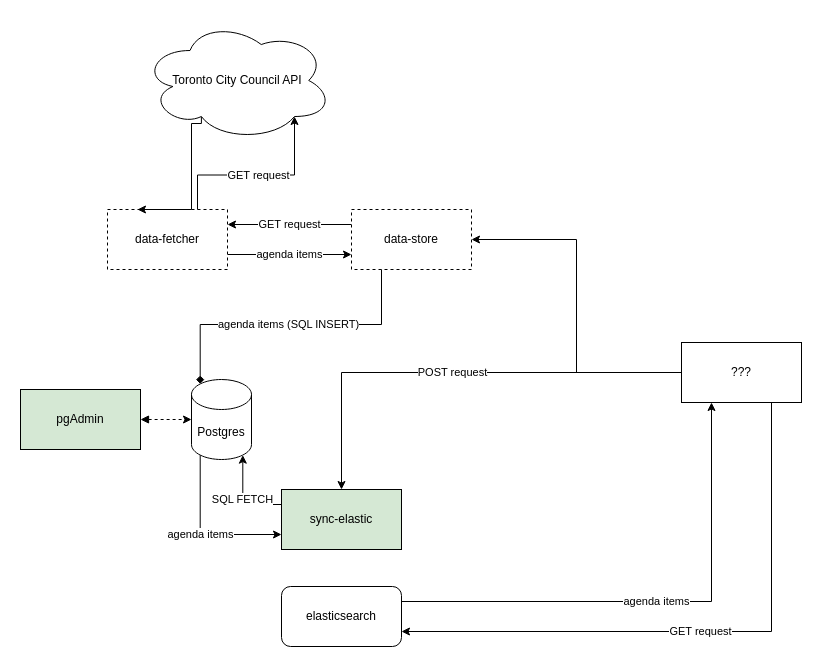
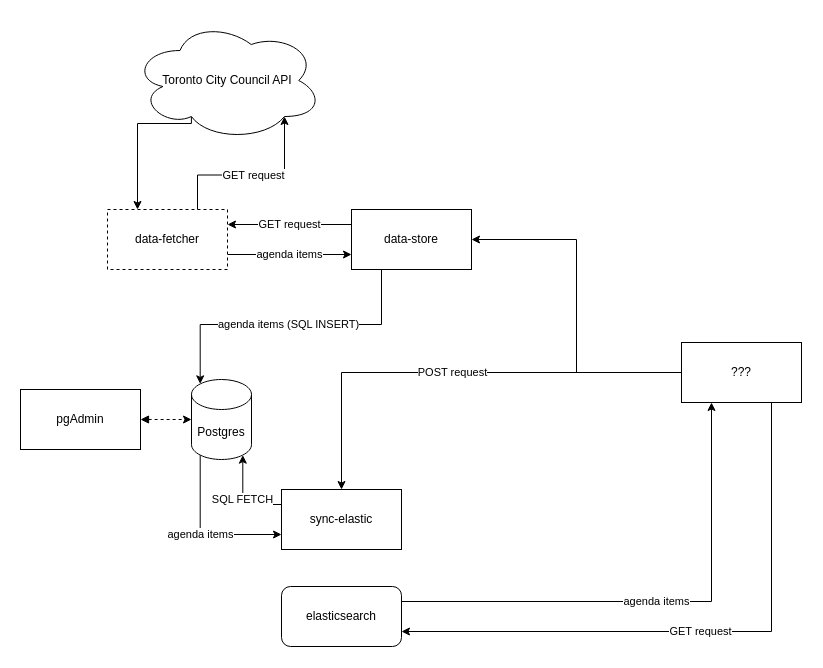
node "Toronto City Council API": moved (238, 81) -> (228, 81)
node "data-store": style dashed -> solid
edge "data-store" -> "Postgres": arrowhead diamond -> classic
node "pgAdmin": fillcolor #d5e8d4 -> #ffffff
node "sync-elastic": fillcolor #d5e8d4 -> #ffffff
